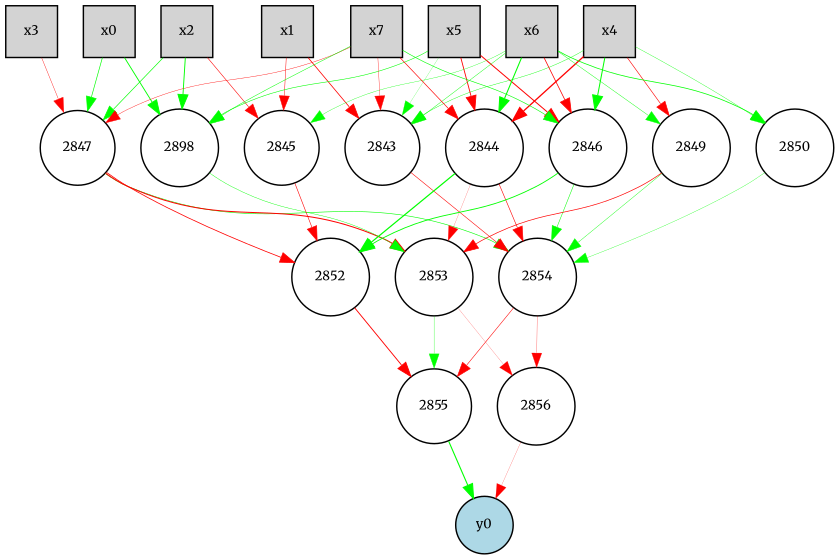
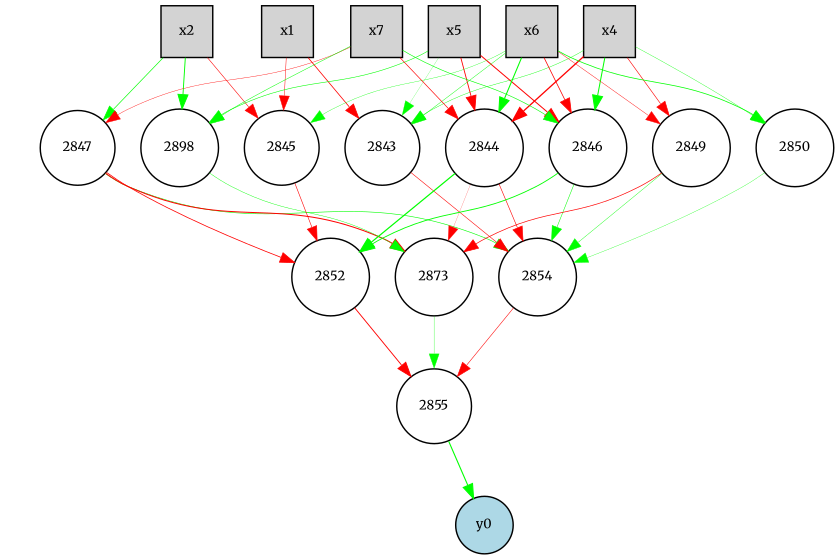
node "x3": removed
node "x0": removed
edge "x7" -> "2843": removed
edge "x6" -> "2849": color green -> red
node "2853": label "2853" -> "2873"
node "2856": removed
